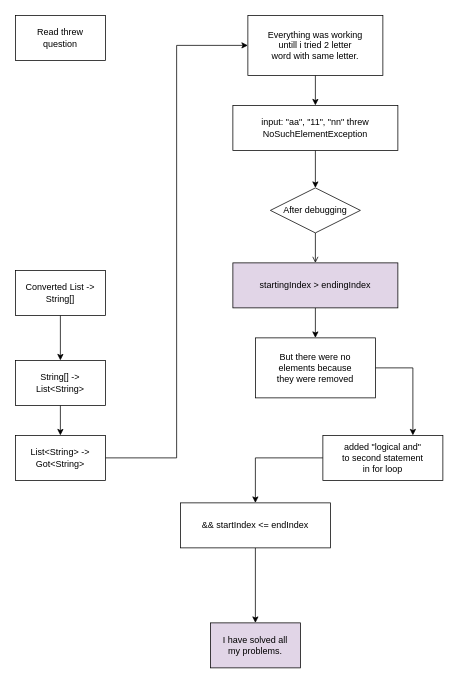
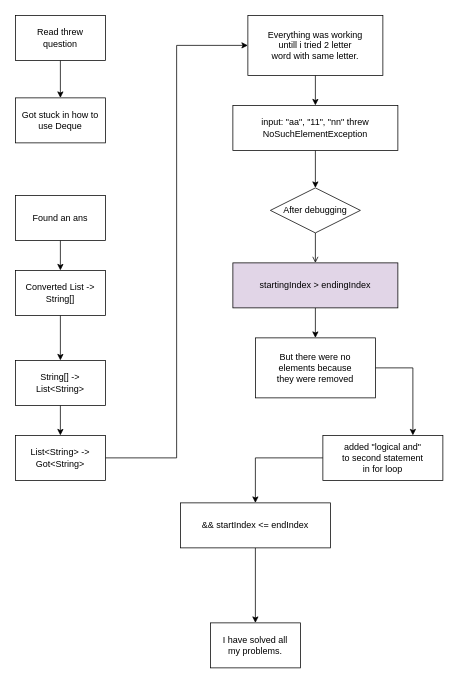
edge "Read threw question" -> "Got stuck in how to use Deque": added
node "Got stuck in how to use Deque": added
node "Found an ans": added
edge "Found an ans" -> "Converted List -> String[]": added
node "I have solved all my problems.": fillcolor #e1d5e7 -> #ffffff
